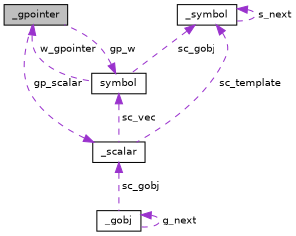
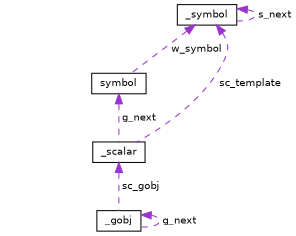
node "_gpointer": removed
edge "symbol" -> "_symbol": label " sc_gobj" -> " w_symbol"
edge "_scalar" -> "symbol": label " sc_vec" -> " g_next"
